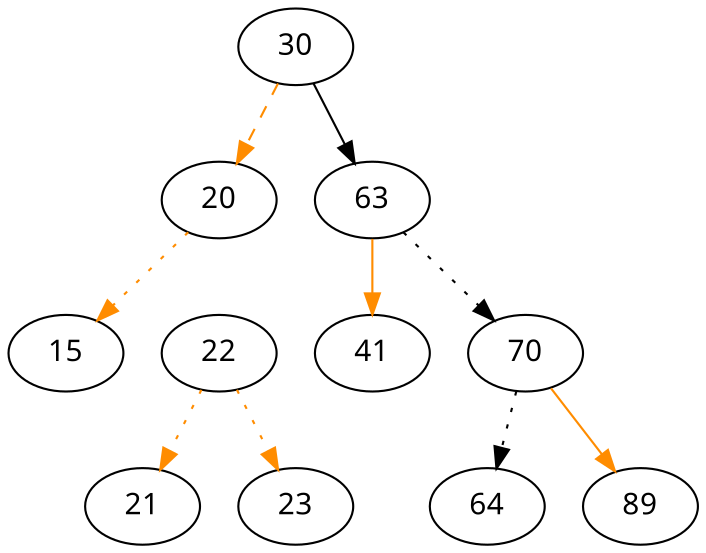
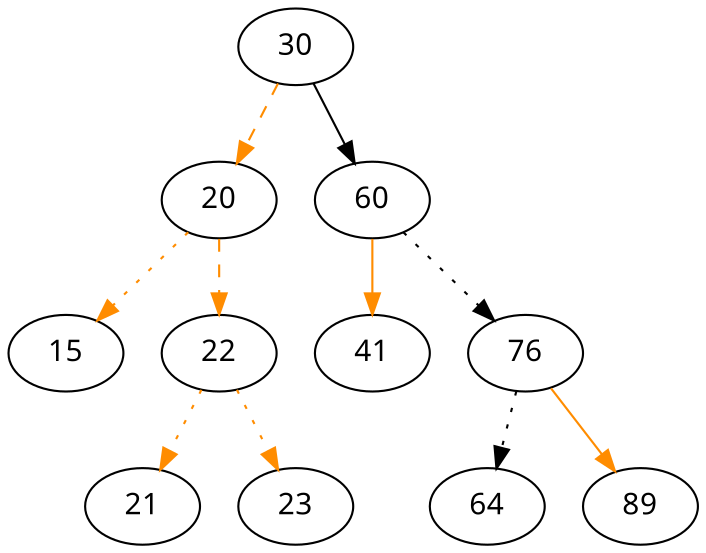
node "63": label "63" -> "60"
edge "20" -> "22": added
node "70": label "70" -> "76"
